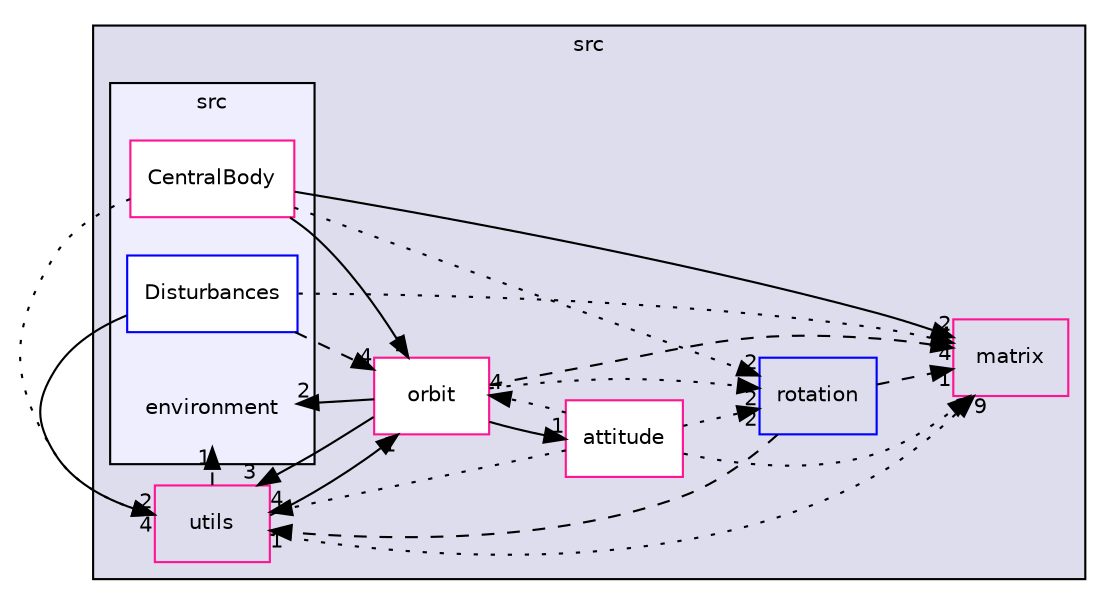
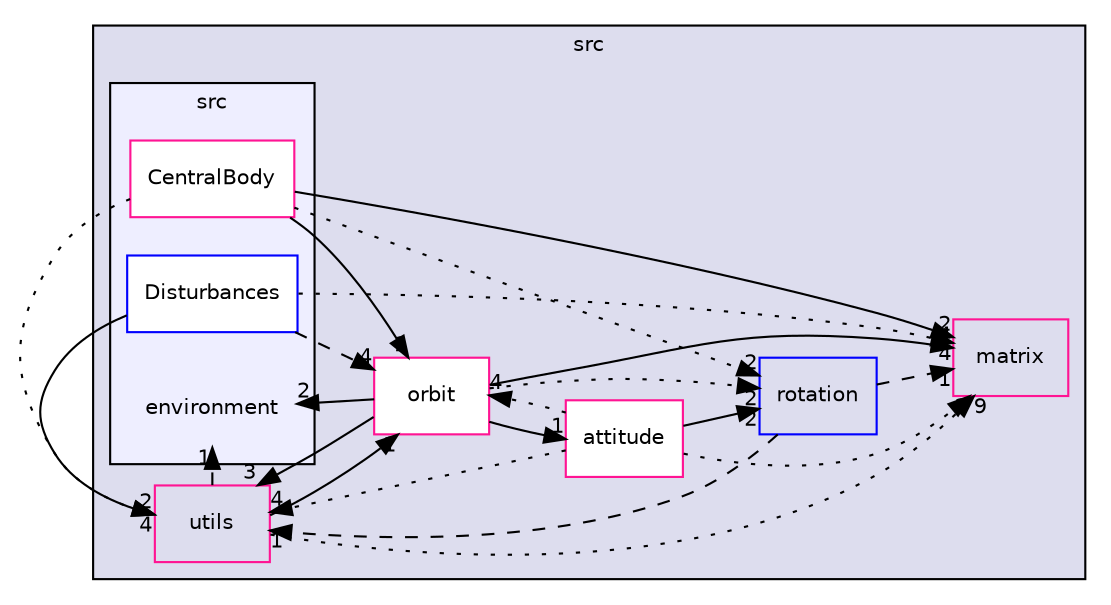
edge "orbit" -> "matrix": style dashed -> solid
edge "attitude" -> "rotation": style dotted -> solid
